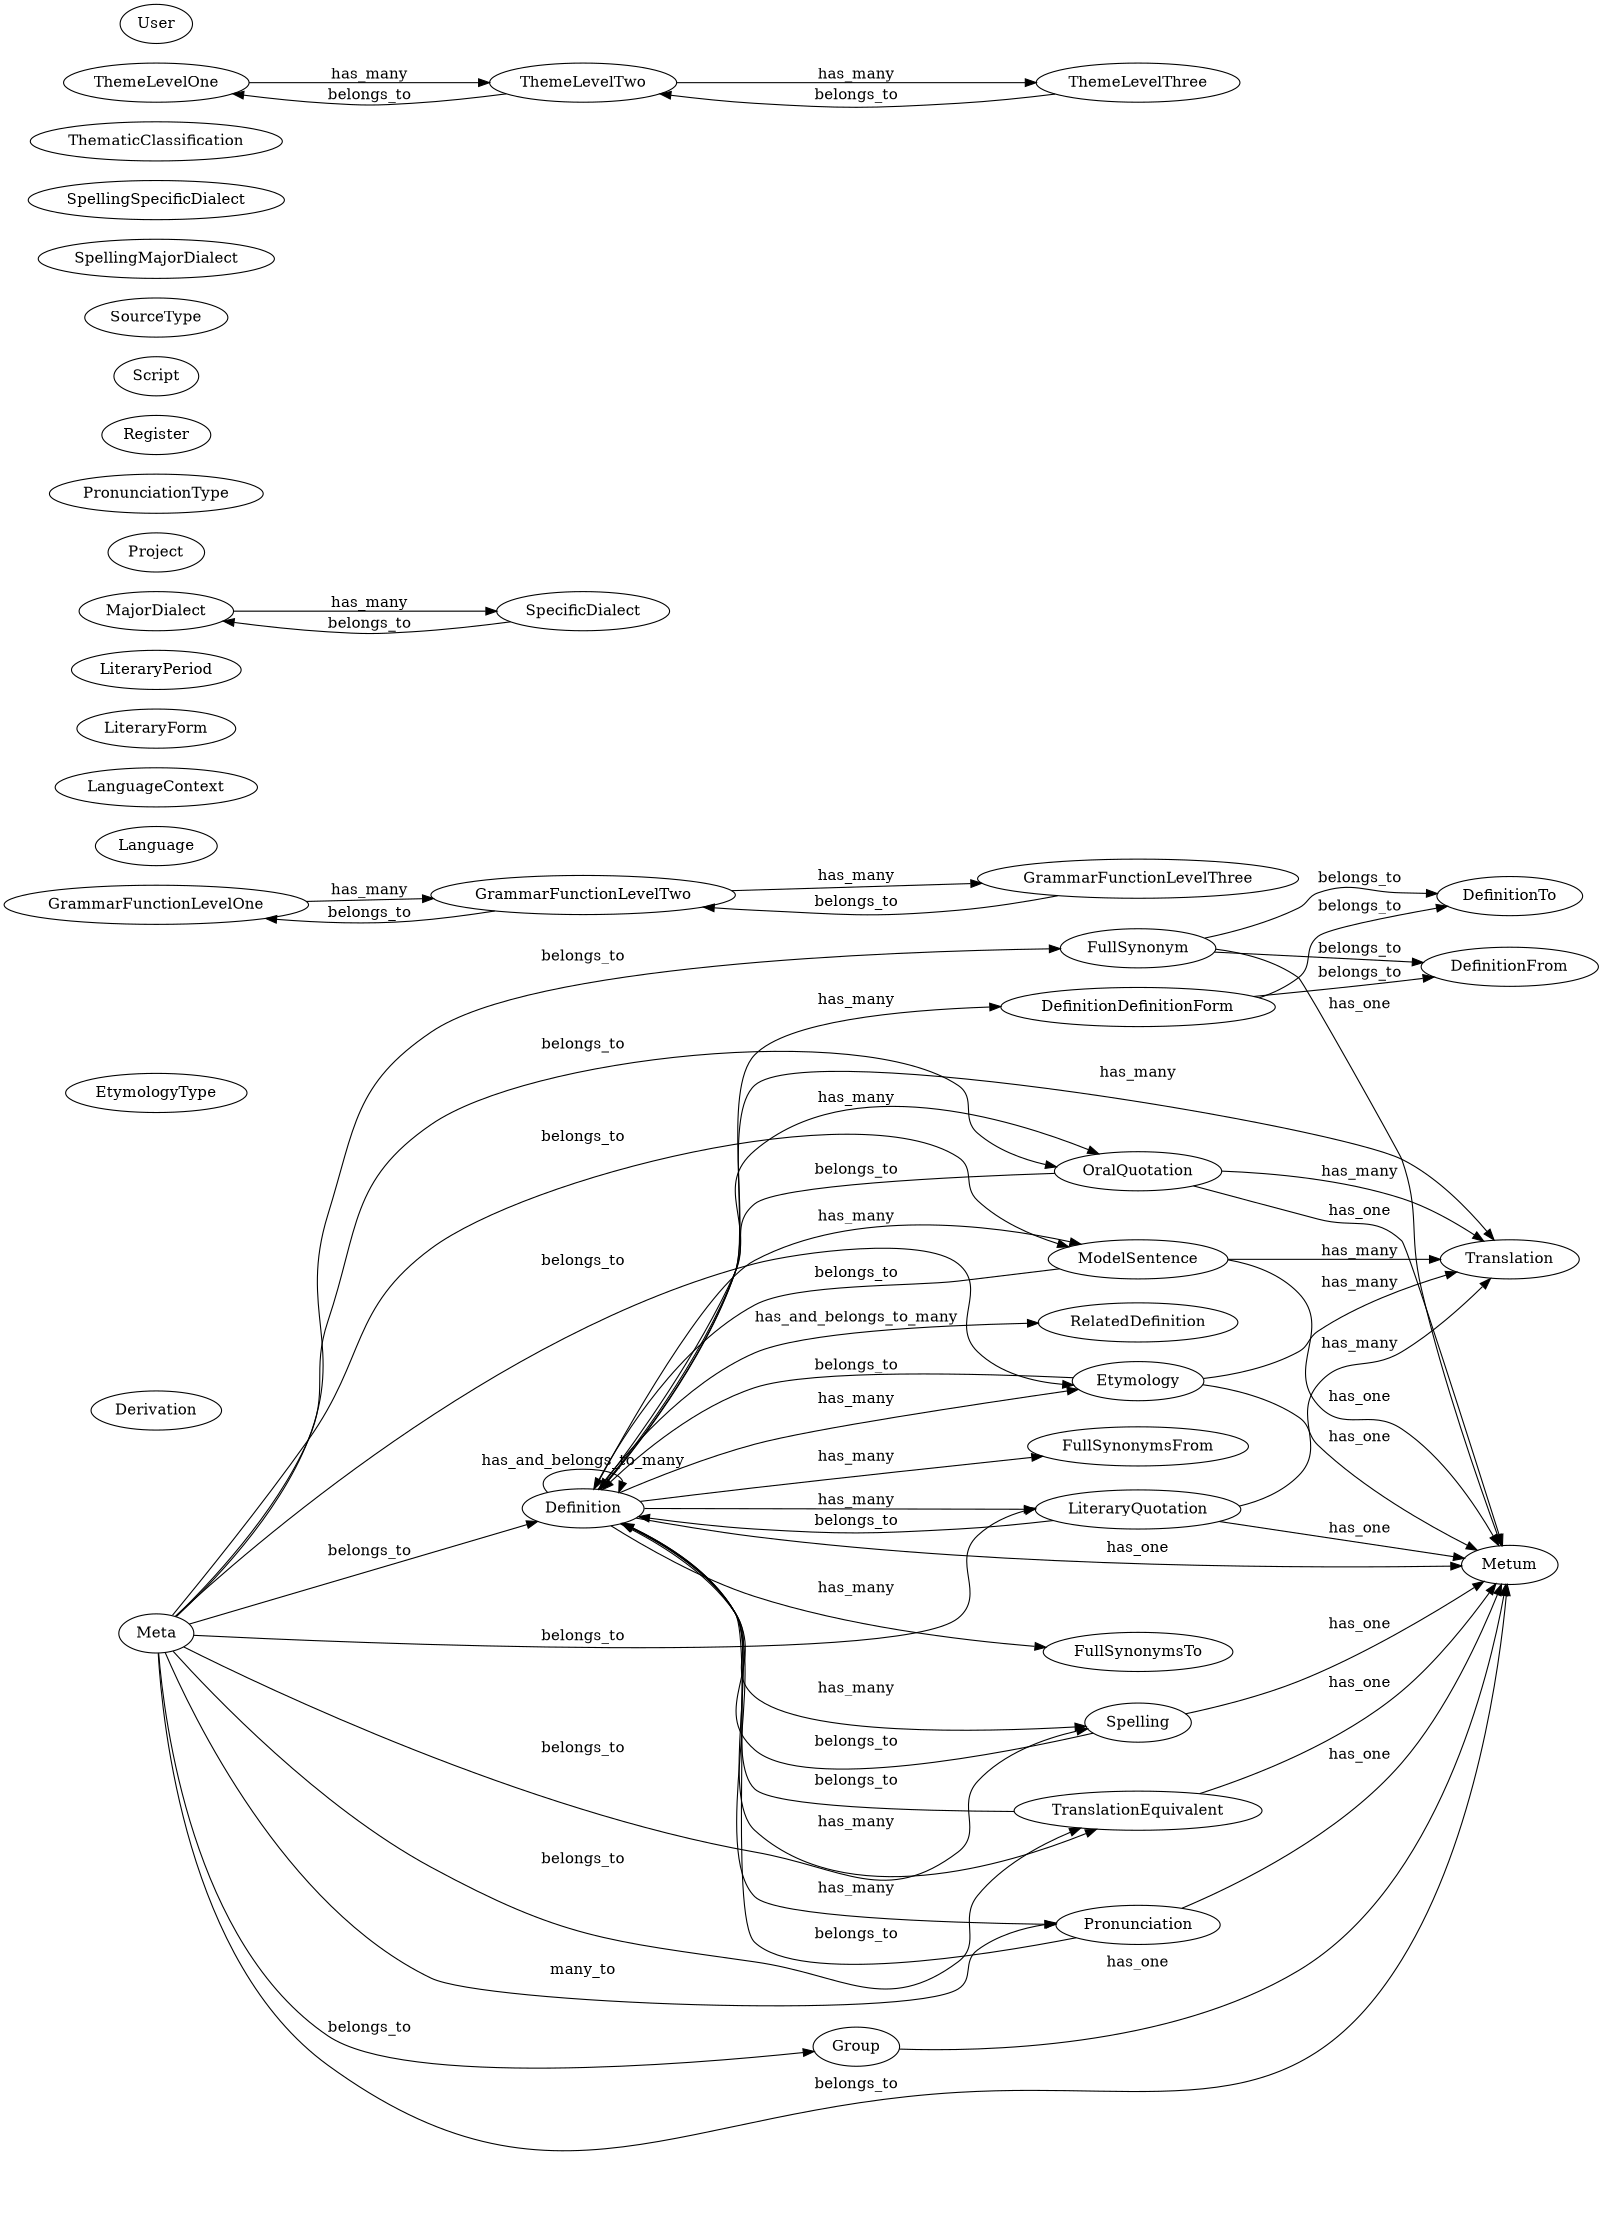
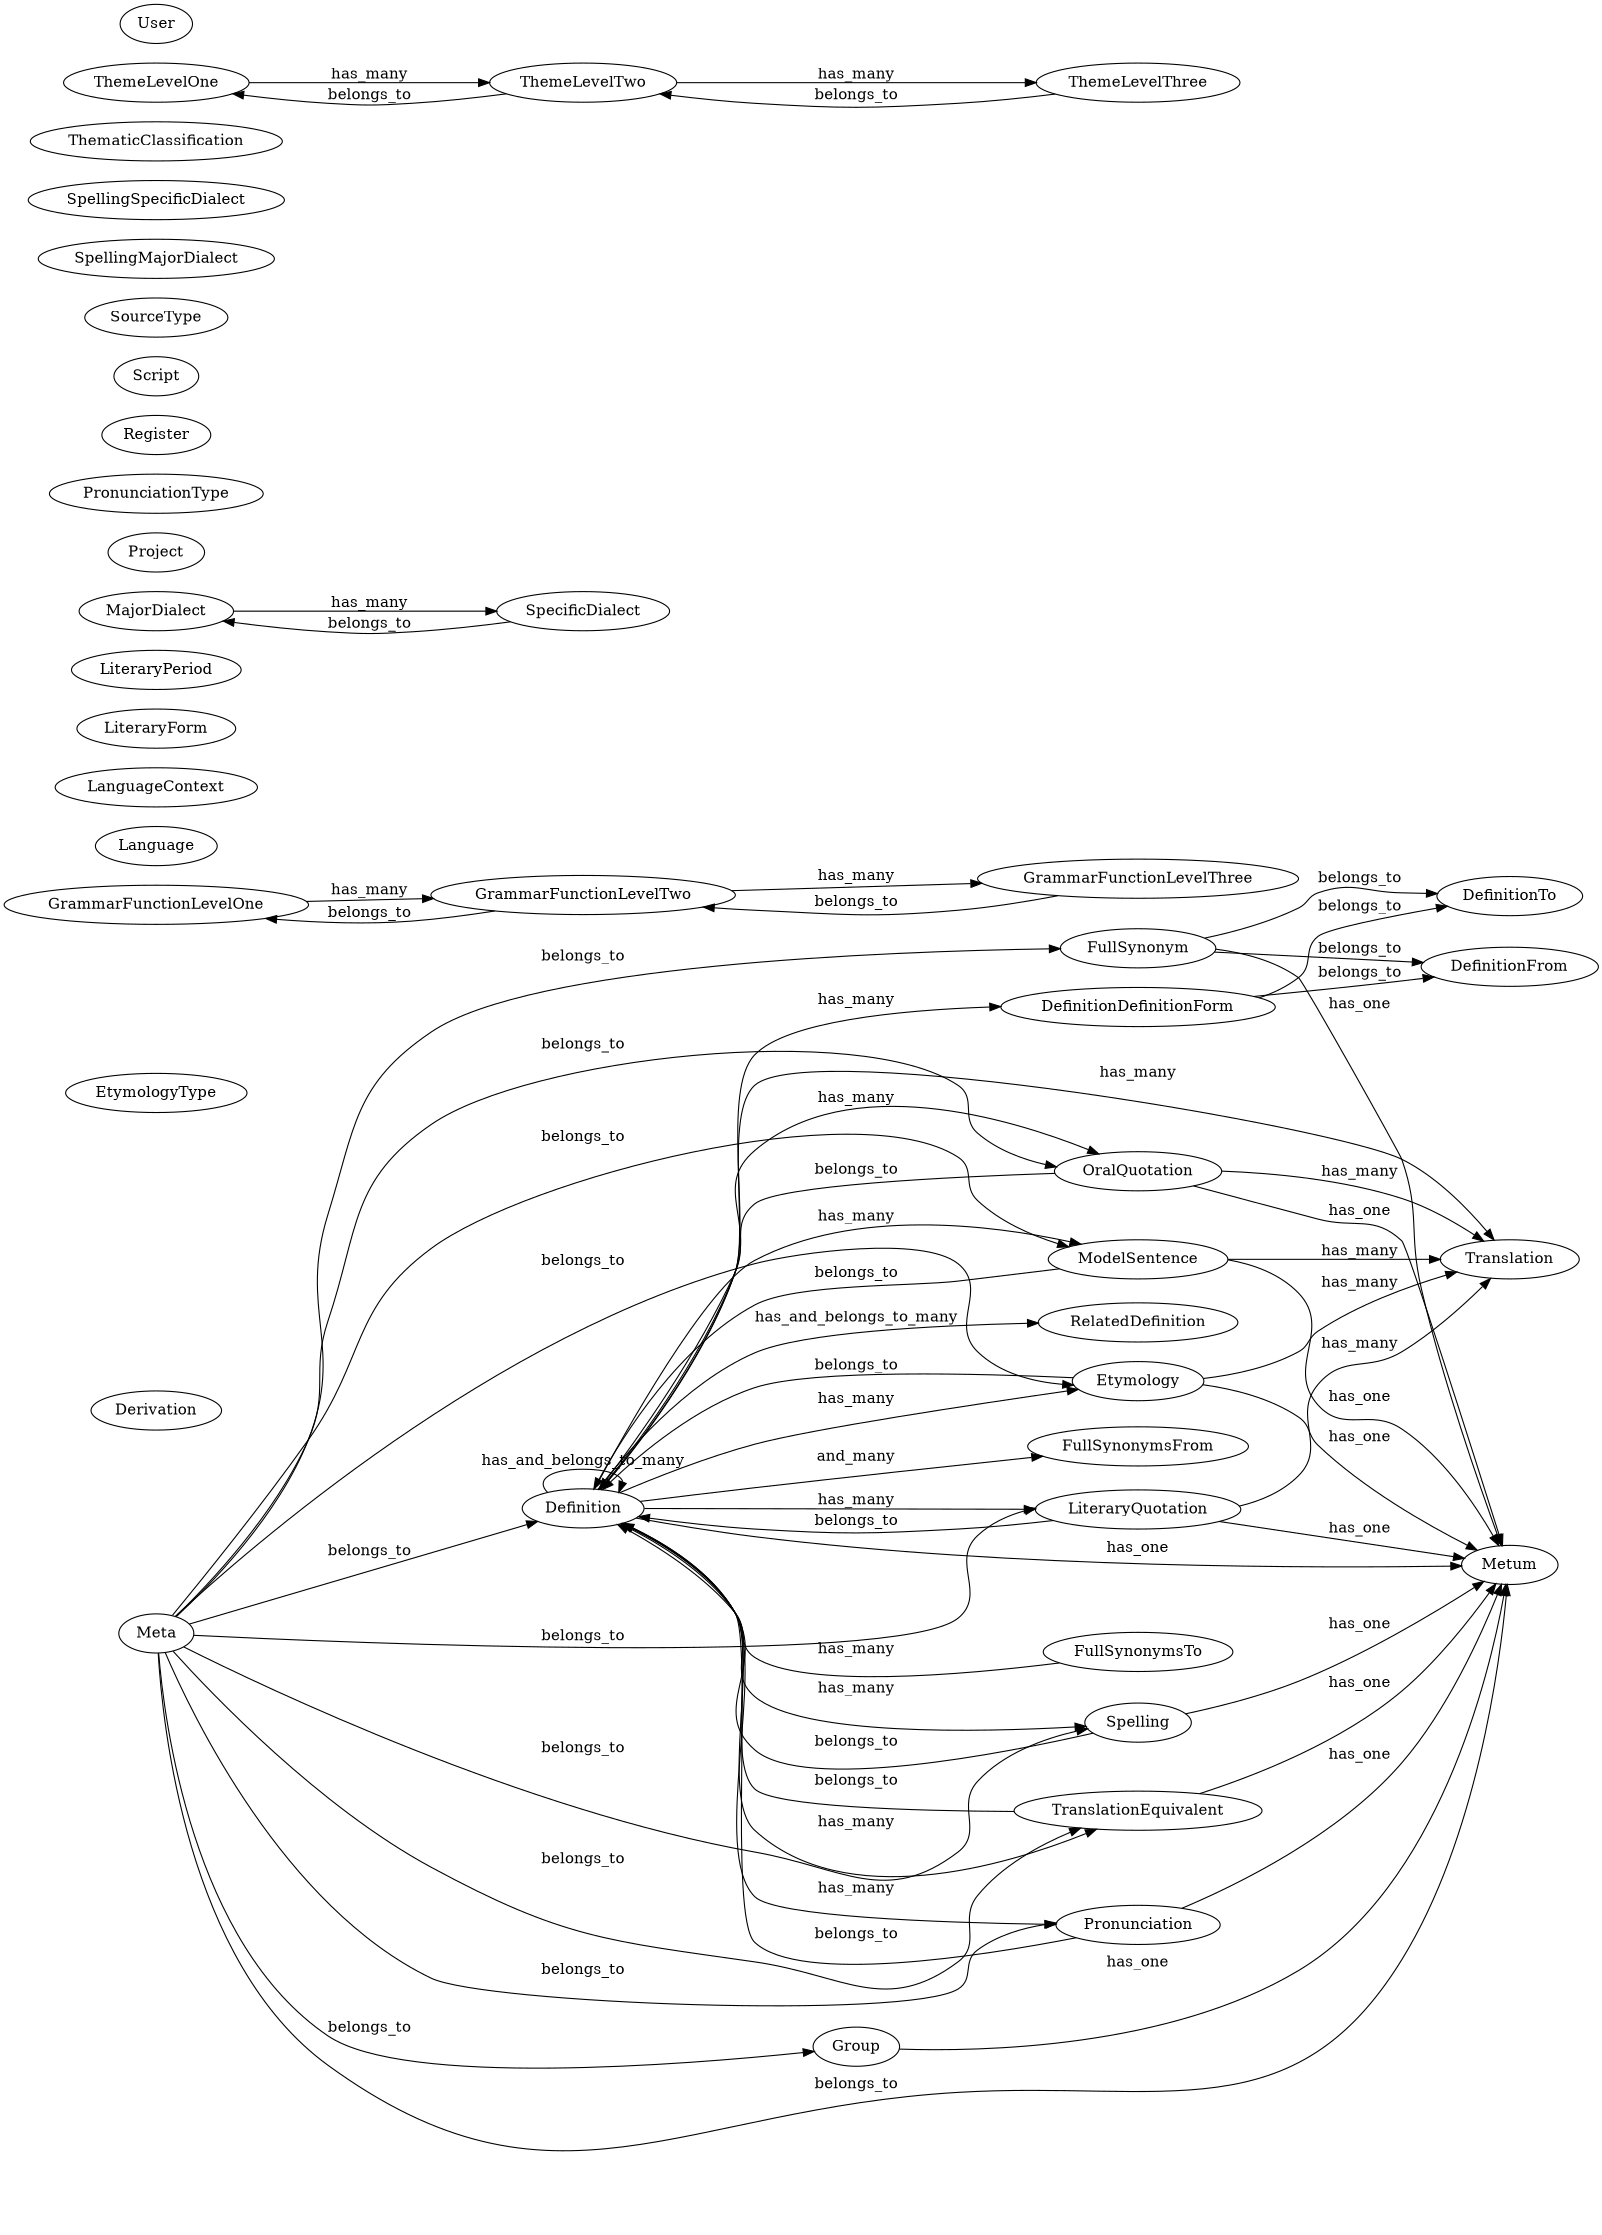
edge "Definition" -> "FullSynonymsFrom": label "has_many" -> "and_many"
edge "Definition" -> "FullSynonymsTo": reversed
edge "Meta" -> "Pronunciation": label "many_to" -> "belongs_to"
